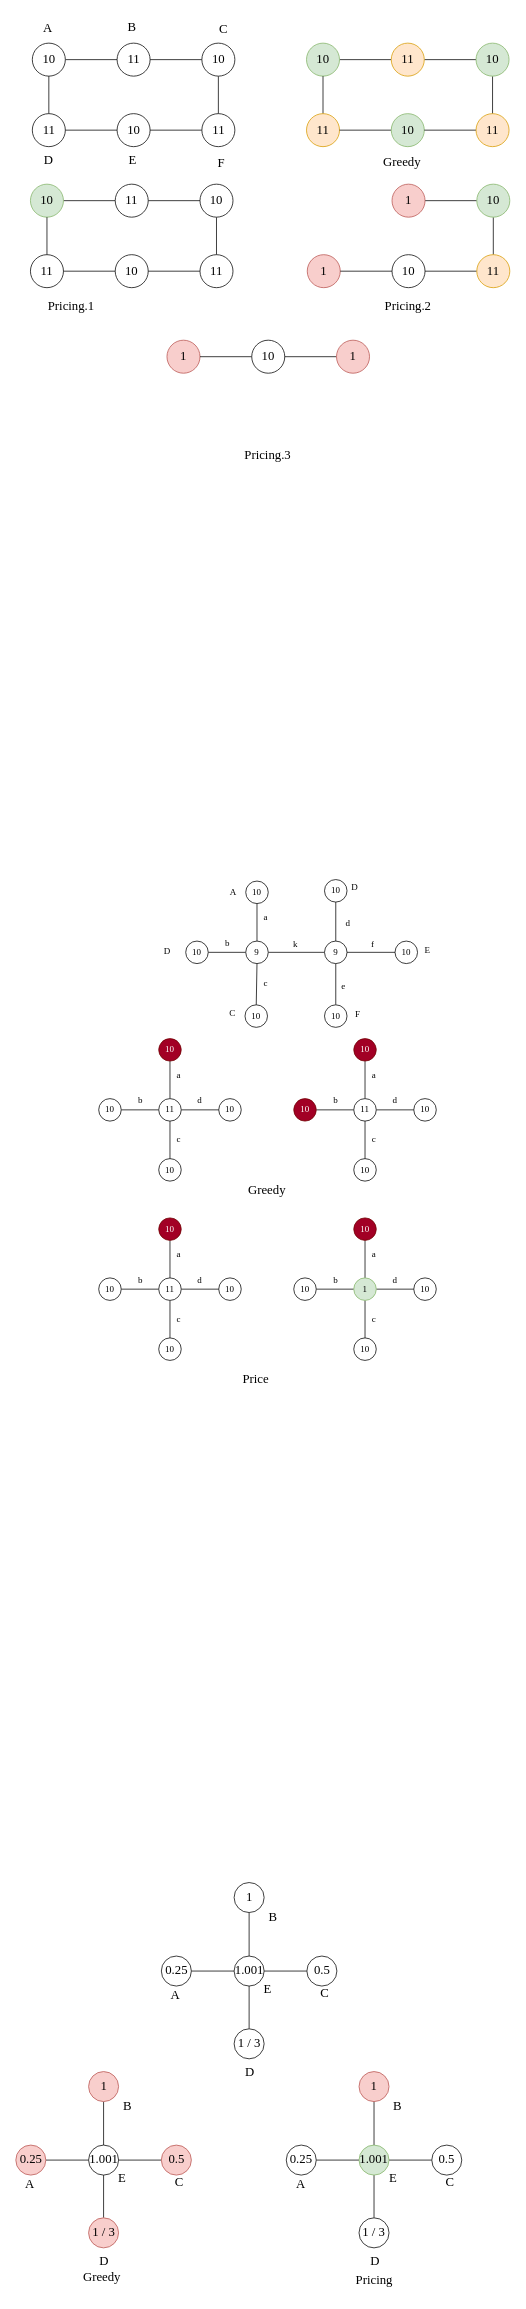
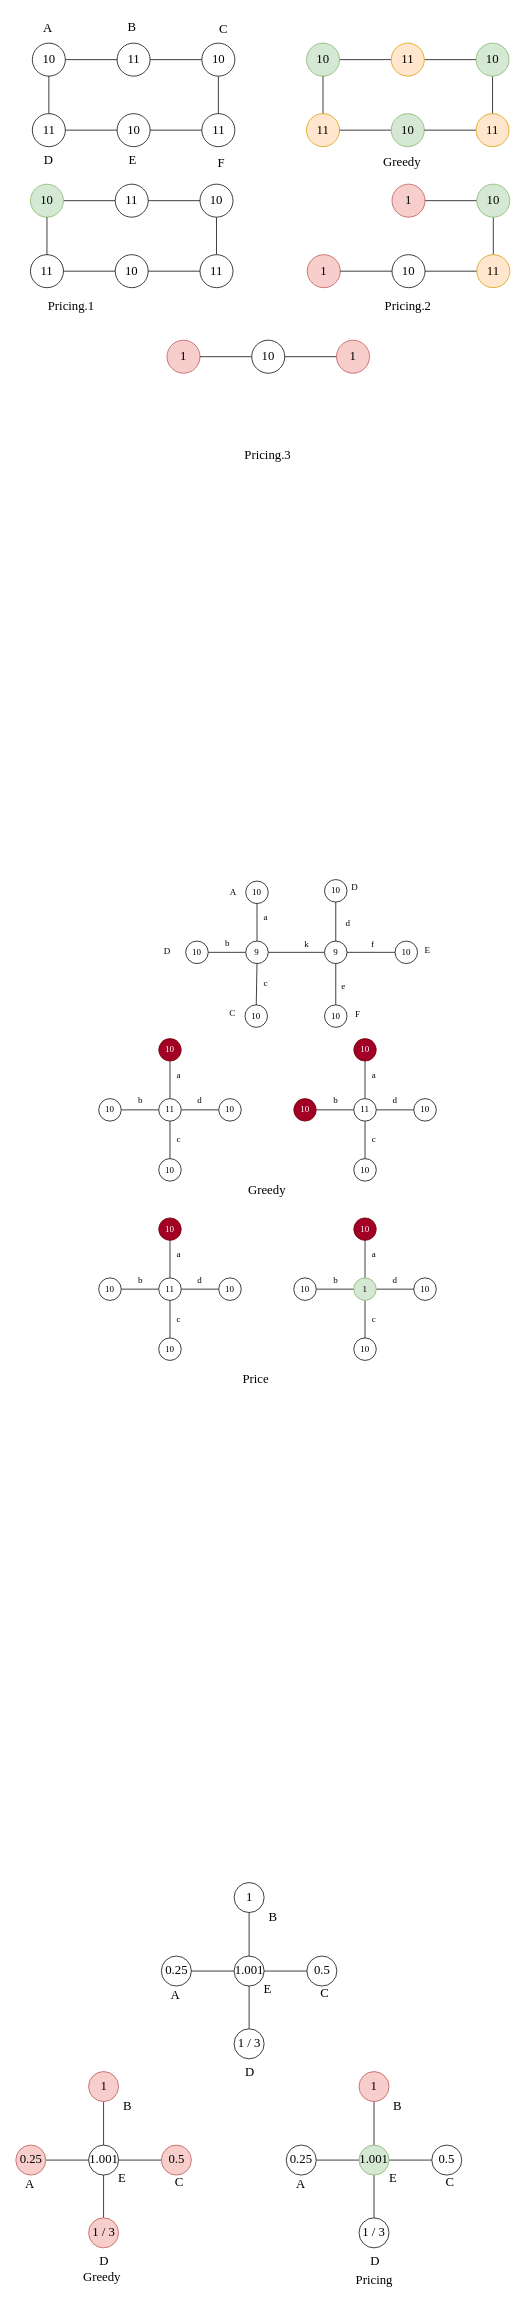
node "k": moved (295, 944) -> (306, 944)
